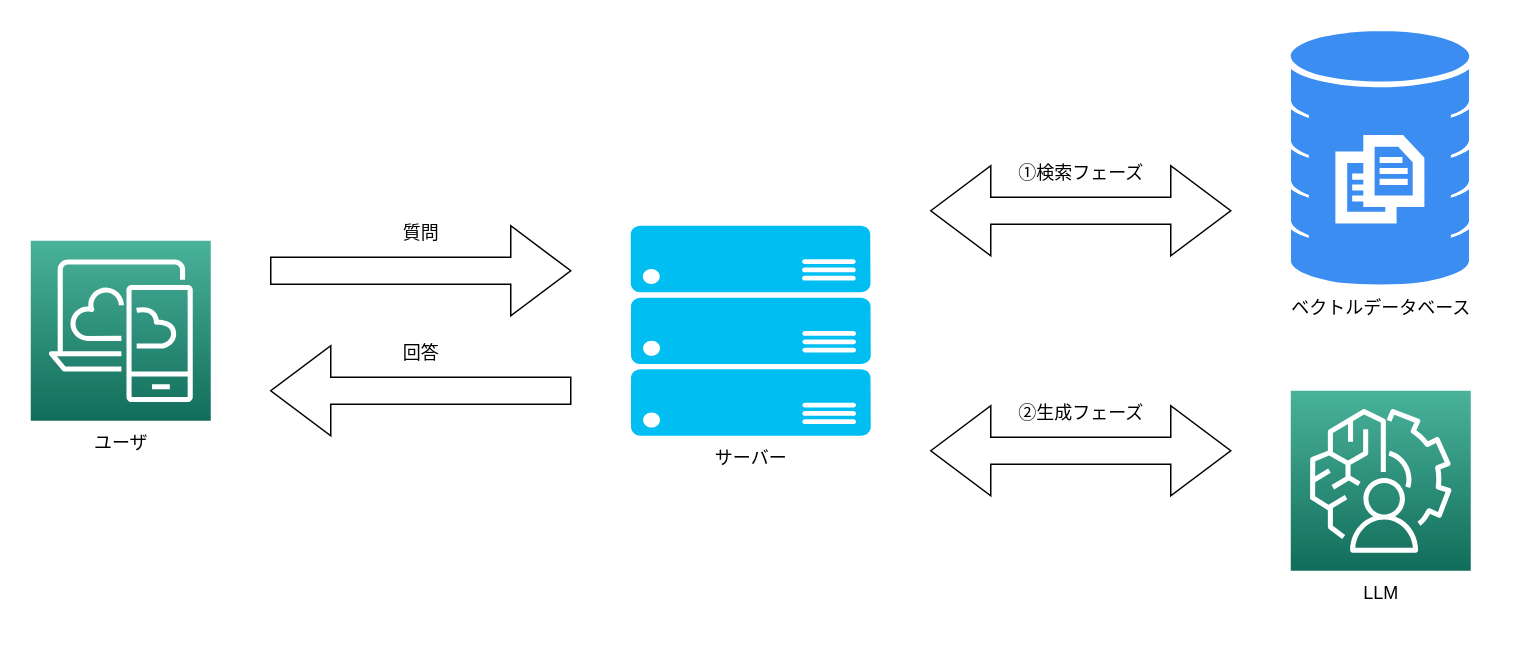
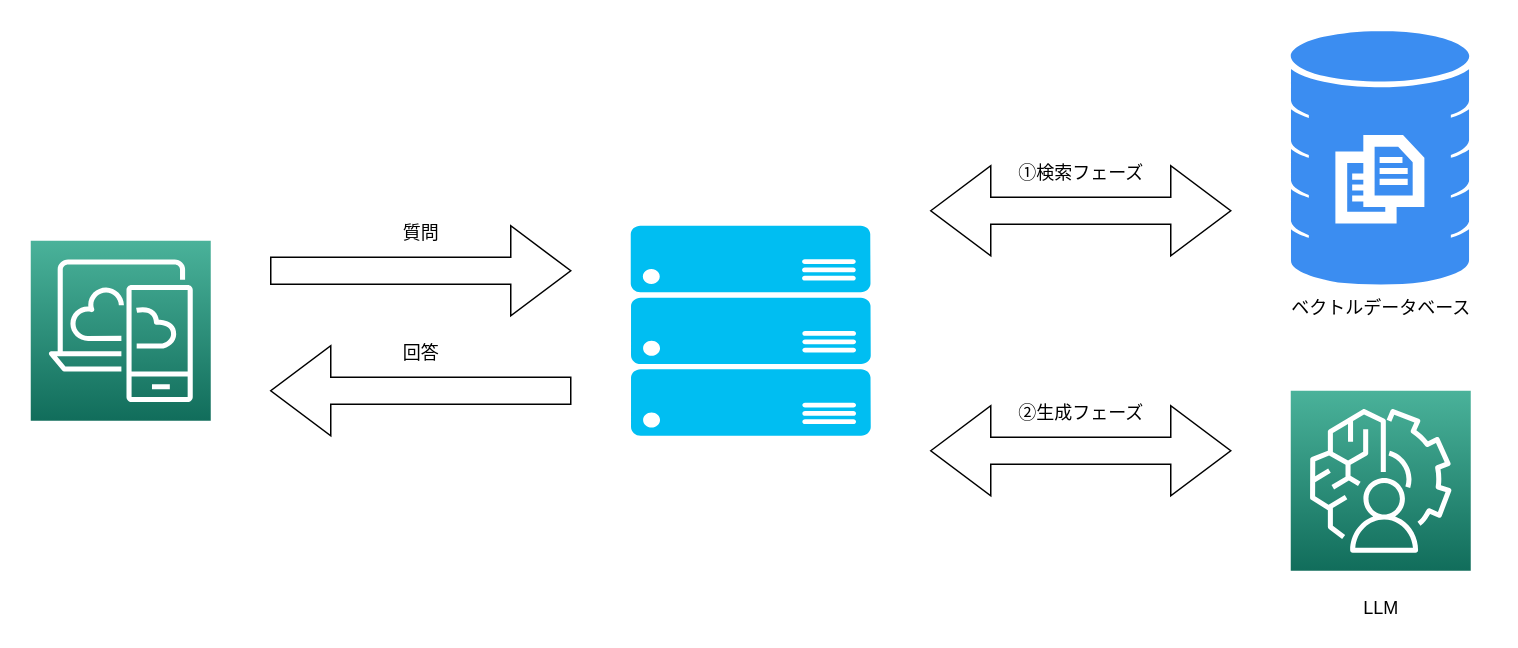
node "ユーザ": removed
node "サーバー": removed
node "LLM": moved (1381, 593) -> (1381, 608)
